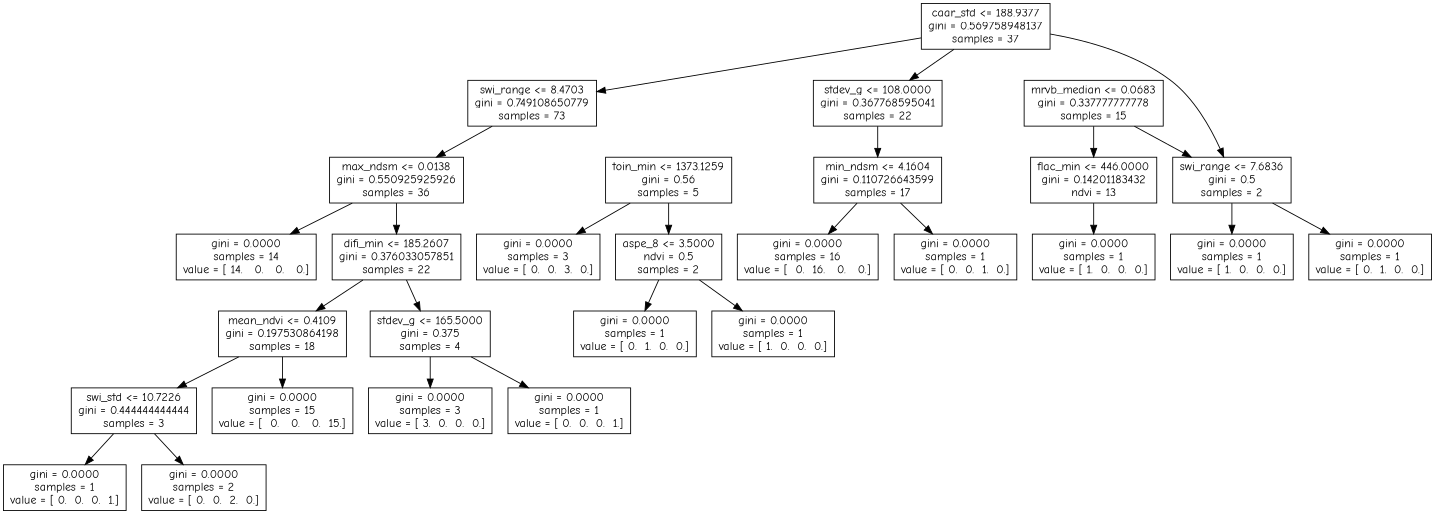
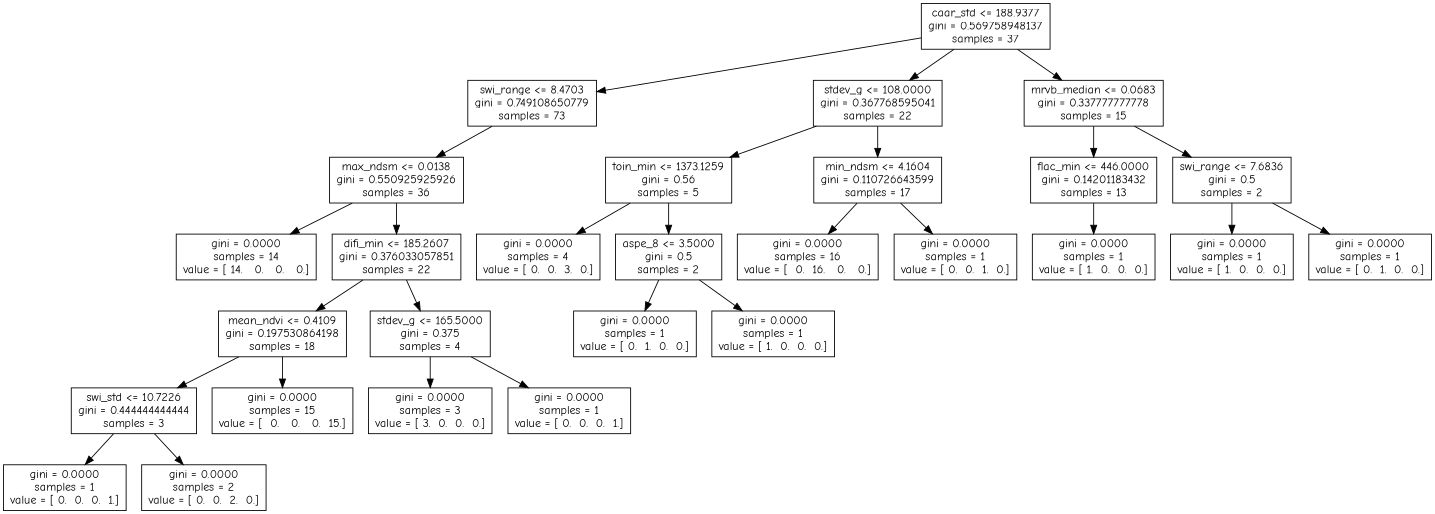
edge "caar_std <= 188.9377 gini = 0.569758948137 samples = 37" -> "swi_range <= 7.6836 gini = 0.5 samples = 2": now "caar_std <= 188.9377 gini = 0.569758948137 samples = 37" -> "mrvb_median <= 0.0683 gini = 0.337777777778 samples = 15"
edge "stdev_g <= 108.0000 gini = 0.367768595041 samples = 22" -> "toin_min <= 1373.1259 gini = 0.56 samples = 5": added
node "flac_min <= 446.0000 gini = 0.14201183432 ndvi = 13": label "flac_min <= 446.0000 gini = 0.14201183432 ndvi = 13" -> "flac_min <= 446.0000 gini = 0.14201183432 samples = 13"
node "gini = 0.0000 samples = 3 value = [ 0.  0.  3.  0.]": label "gini = 0.0000 samples = 3 value = [ 0.  0.  3.  0.]" -> "gini = 0.0000 samples = 4 value = [ 0.  0.  3.  0.]"
node "aspe_8 <= 3.5000 ndvi = 0.5 samples = 2": label "aspe_8 <= 3.5000 ndvi = 0.5 samples = 2" -> "aspe_8 <= 3.5000 gini = 0.5 samples = 2"
